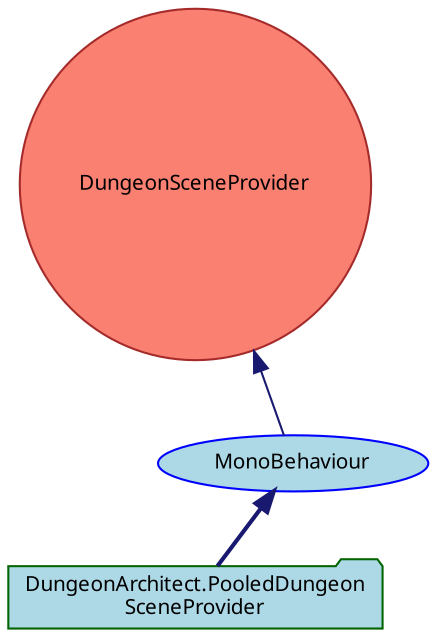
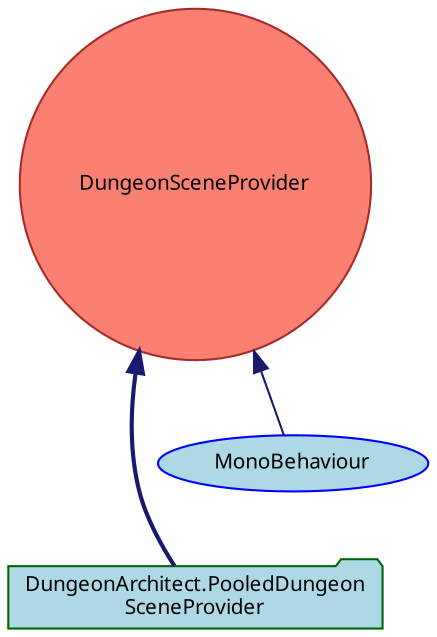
edge "DungeonArchitect.PooledDungeon SceneProvider" -> "MonoBehaviour": now "DungeonArchitect.PooledDungeon SceneProvider" -> "DungeonSceneProvider"
